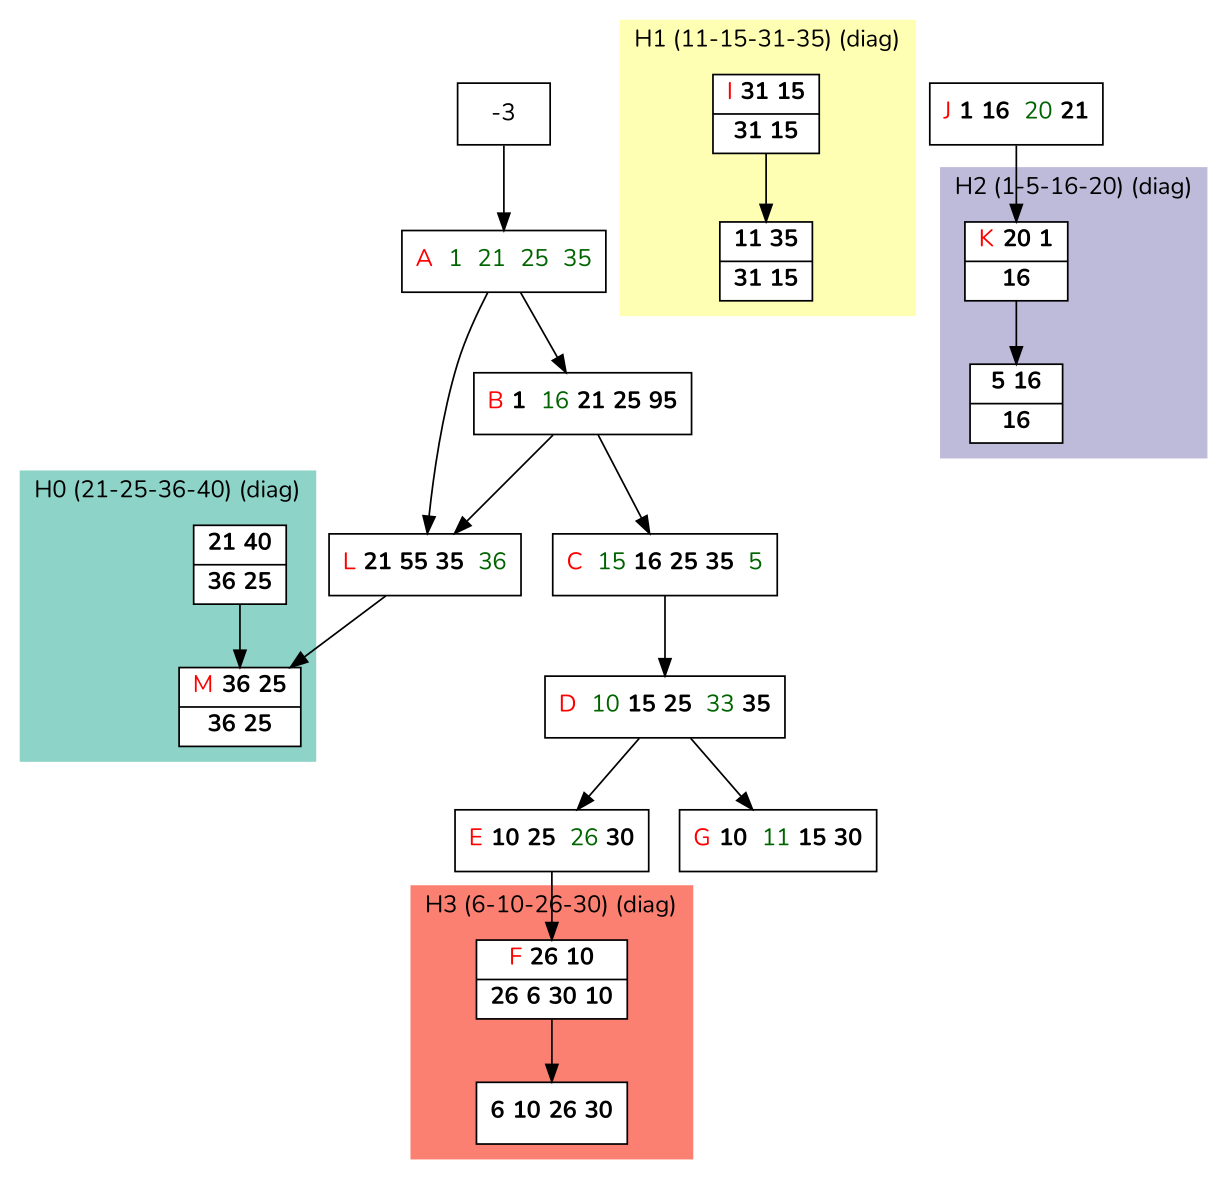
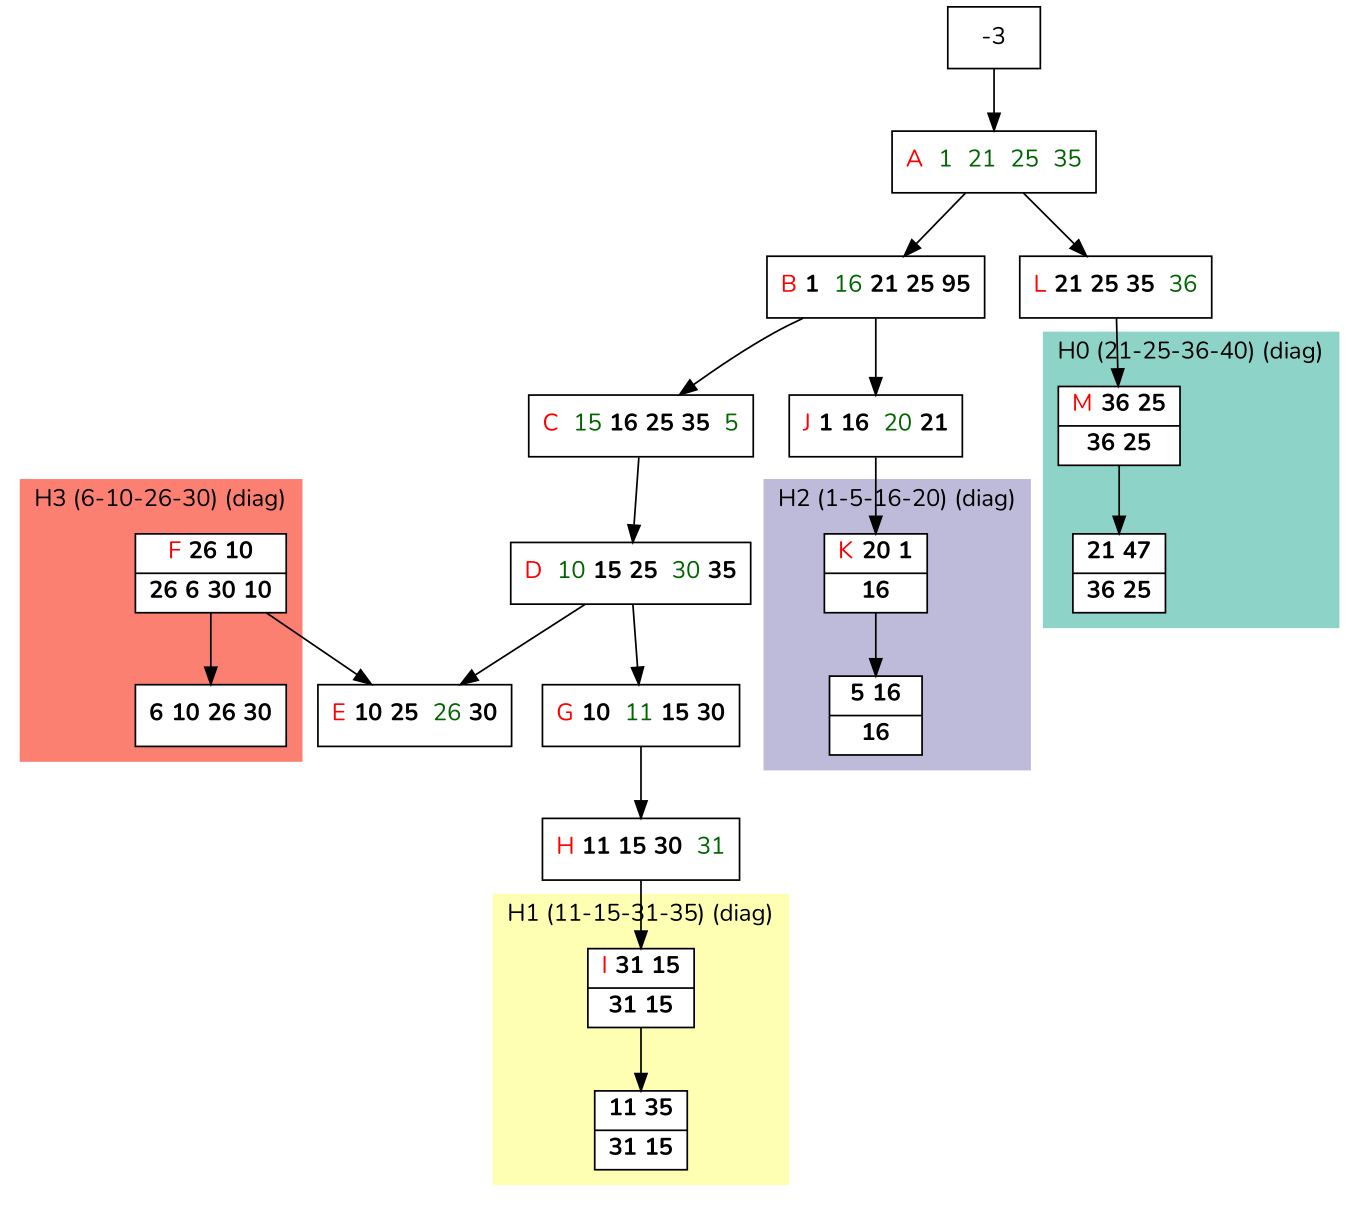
edge "B" -> "L": now "B" -> "J"
node "21": text "40" -> "47"
node "L": text "55" -> "25"
edge "21" -> "M": reversed
node "D": text "33" -> "30"
node "H": added
edge "E" -> "F": reversed
